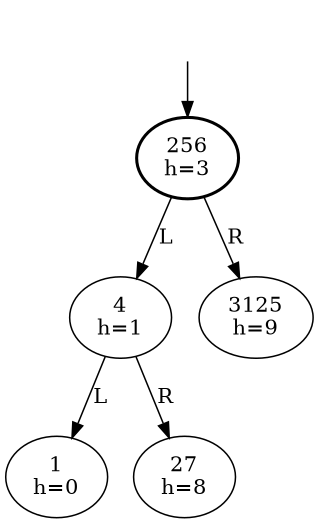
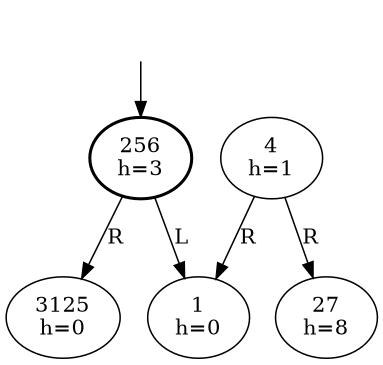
edge "256 h=3" -> "4 h=1": now "256 h=3" -> "1 h=0"
node "3125 h=9": label "3125 h=9" -> "3125 h=0"
edge "4 h=1" -> "1 h=0": label "L" -> "R"
